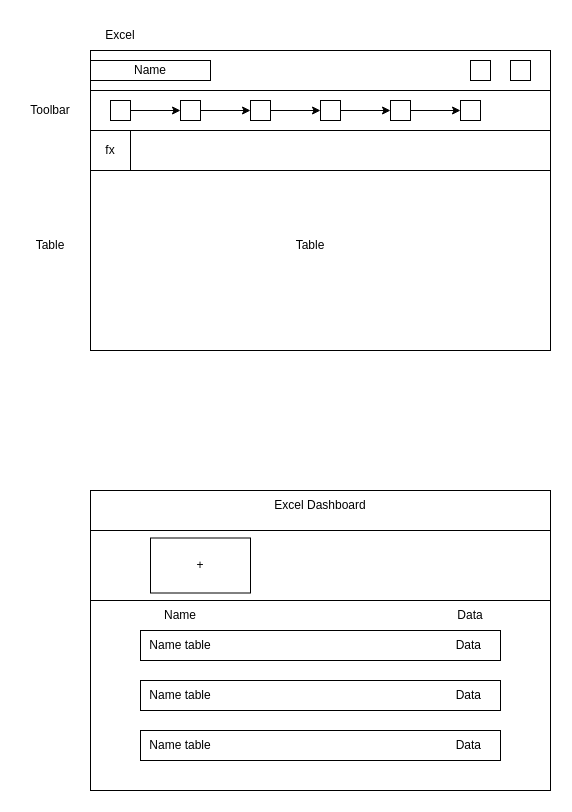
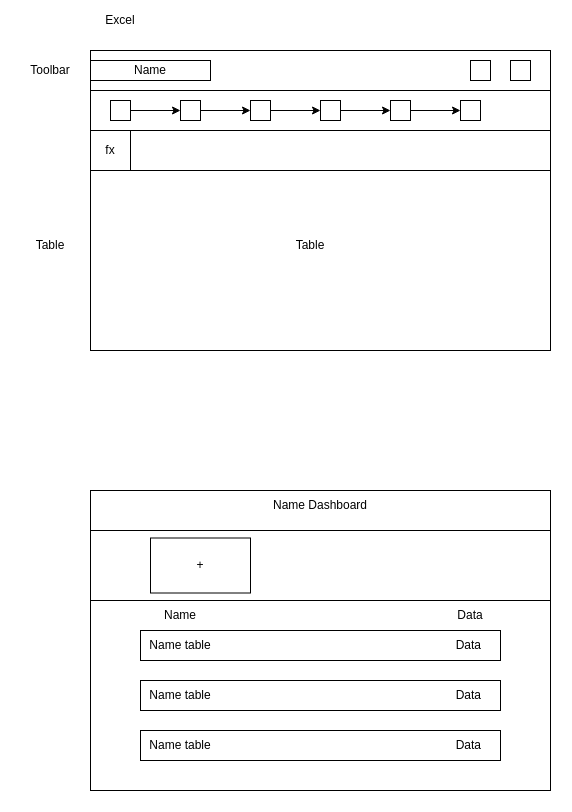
node "Excel": moved (121, 36) -> (121, 21)
node "Toolbar": moved (51, 111) -> (51, 71)
node "Excel Dashboard": label "Excel Dashboard" -> "Name Dashboard"
